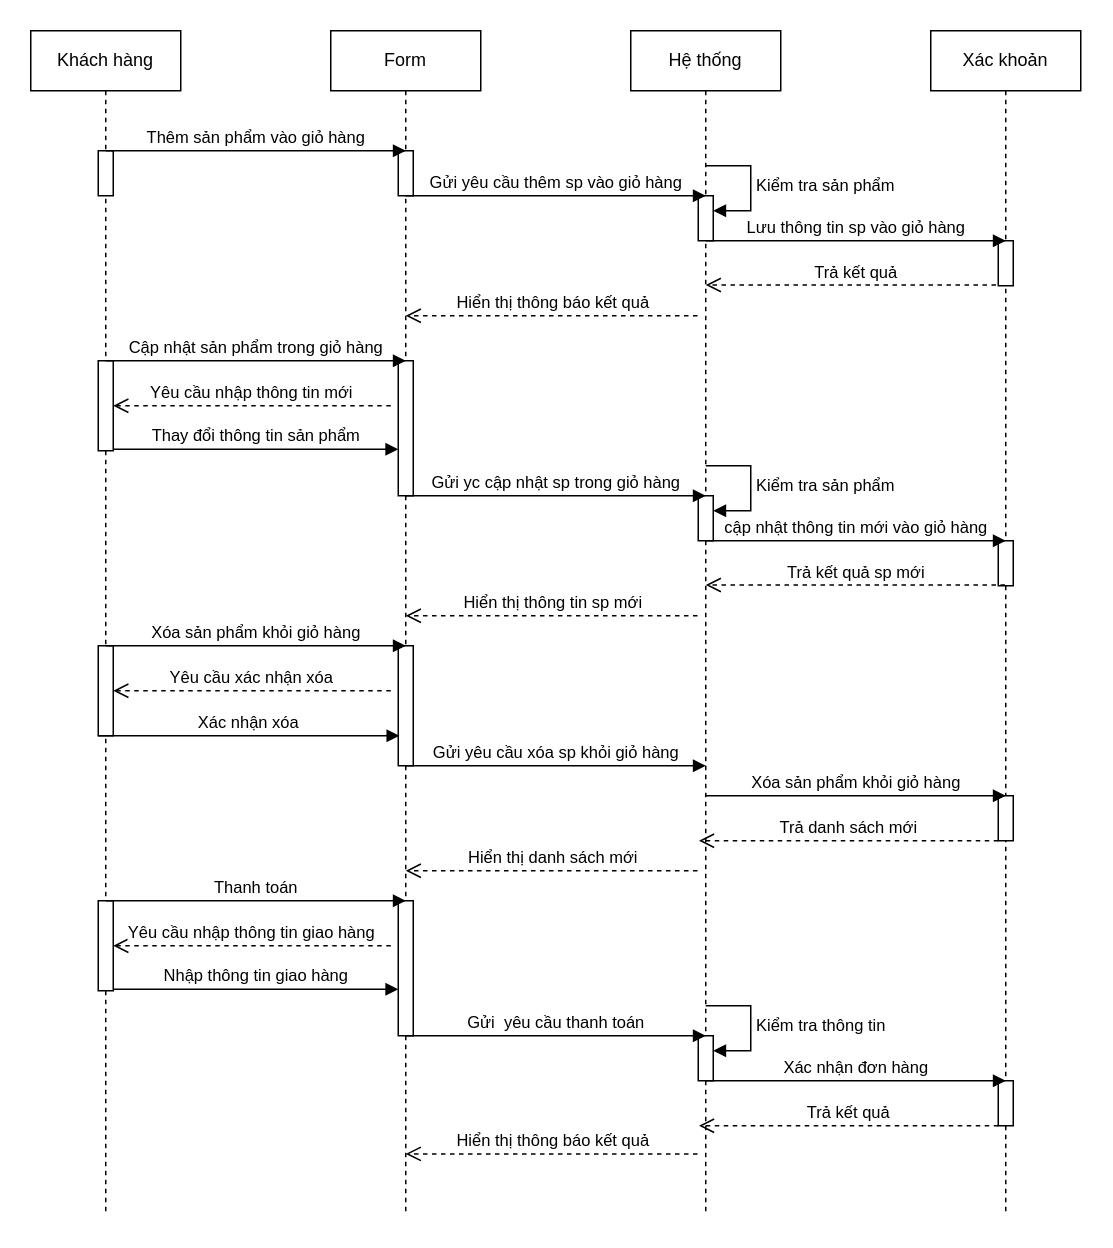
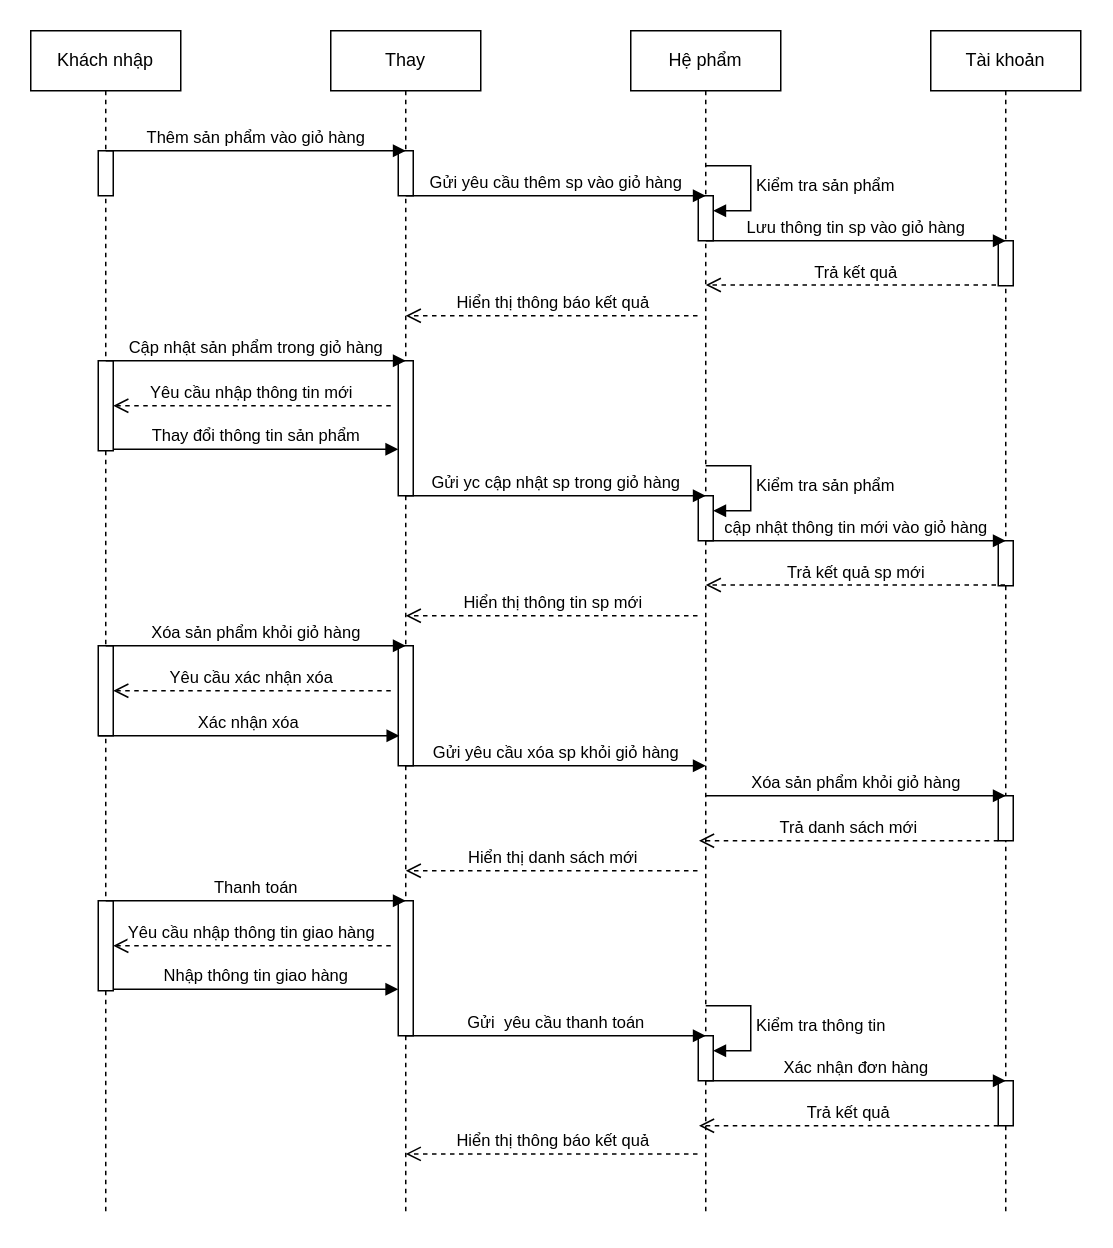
node "Khách hàng": label "Khách hàng" -> "Khách nhập"
node "Form": label "Form" -> "Thay"
node "Hệ thống": label "Hệ thống" -> "Hệ phẩm"
node "Xác khoản": label "Xác khoản" -> "Tài khoản"
